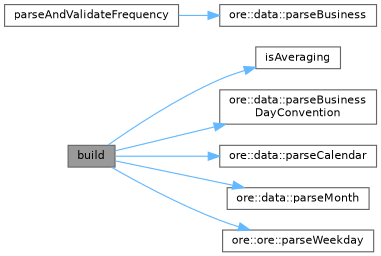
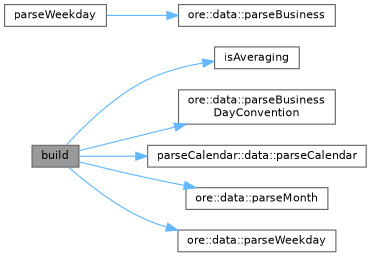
node "parseAndValidateFrequency": label "parseAndValidateFrequency" -> "parseWeekday"
node "ore::data::parseCalendar": label "ore::data::parseCalendar" -> "parseCalendar::data::parseCalendar"
node "ore::ore::parseWeekday": label "ore::ore::parseWeekday" -> "ore::data::parseWeekday"
